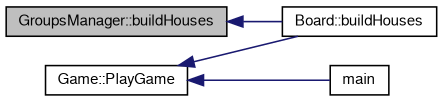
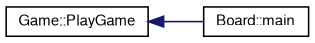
node "GroupsManager::buildHouses": removed
node "Board::buildHouses": label "Board::buildHouses" -> "Board::main"
node "main": removed
